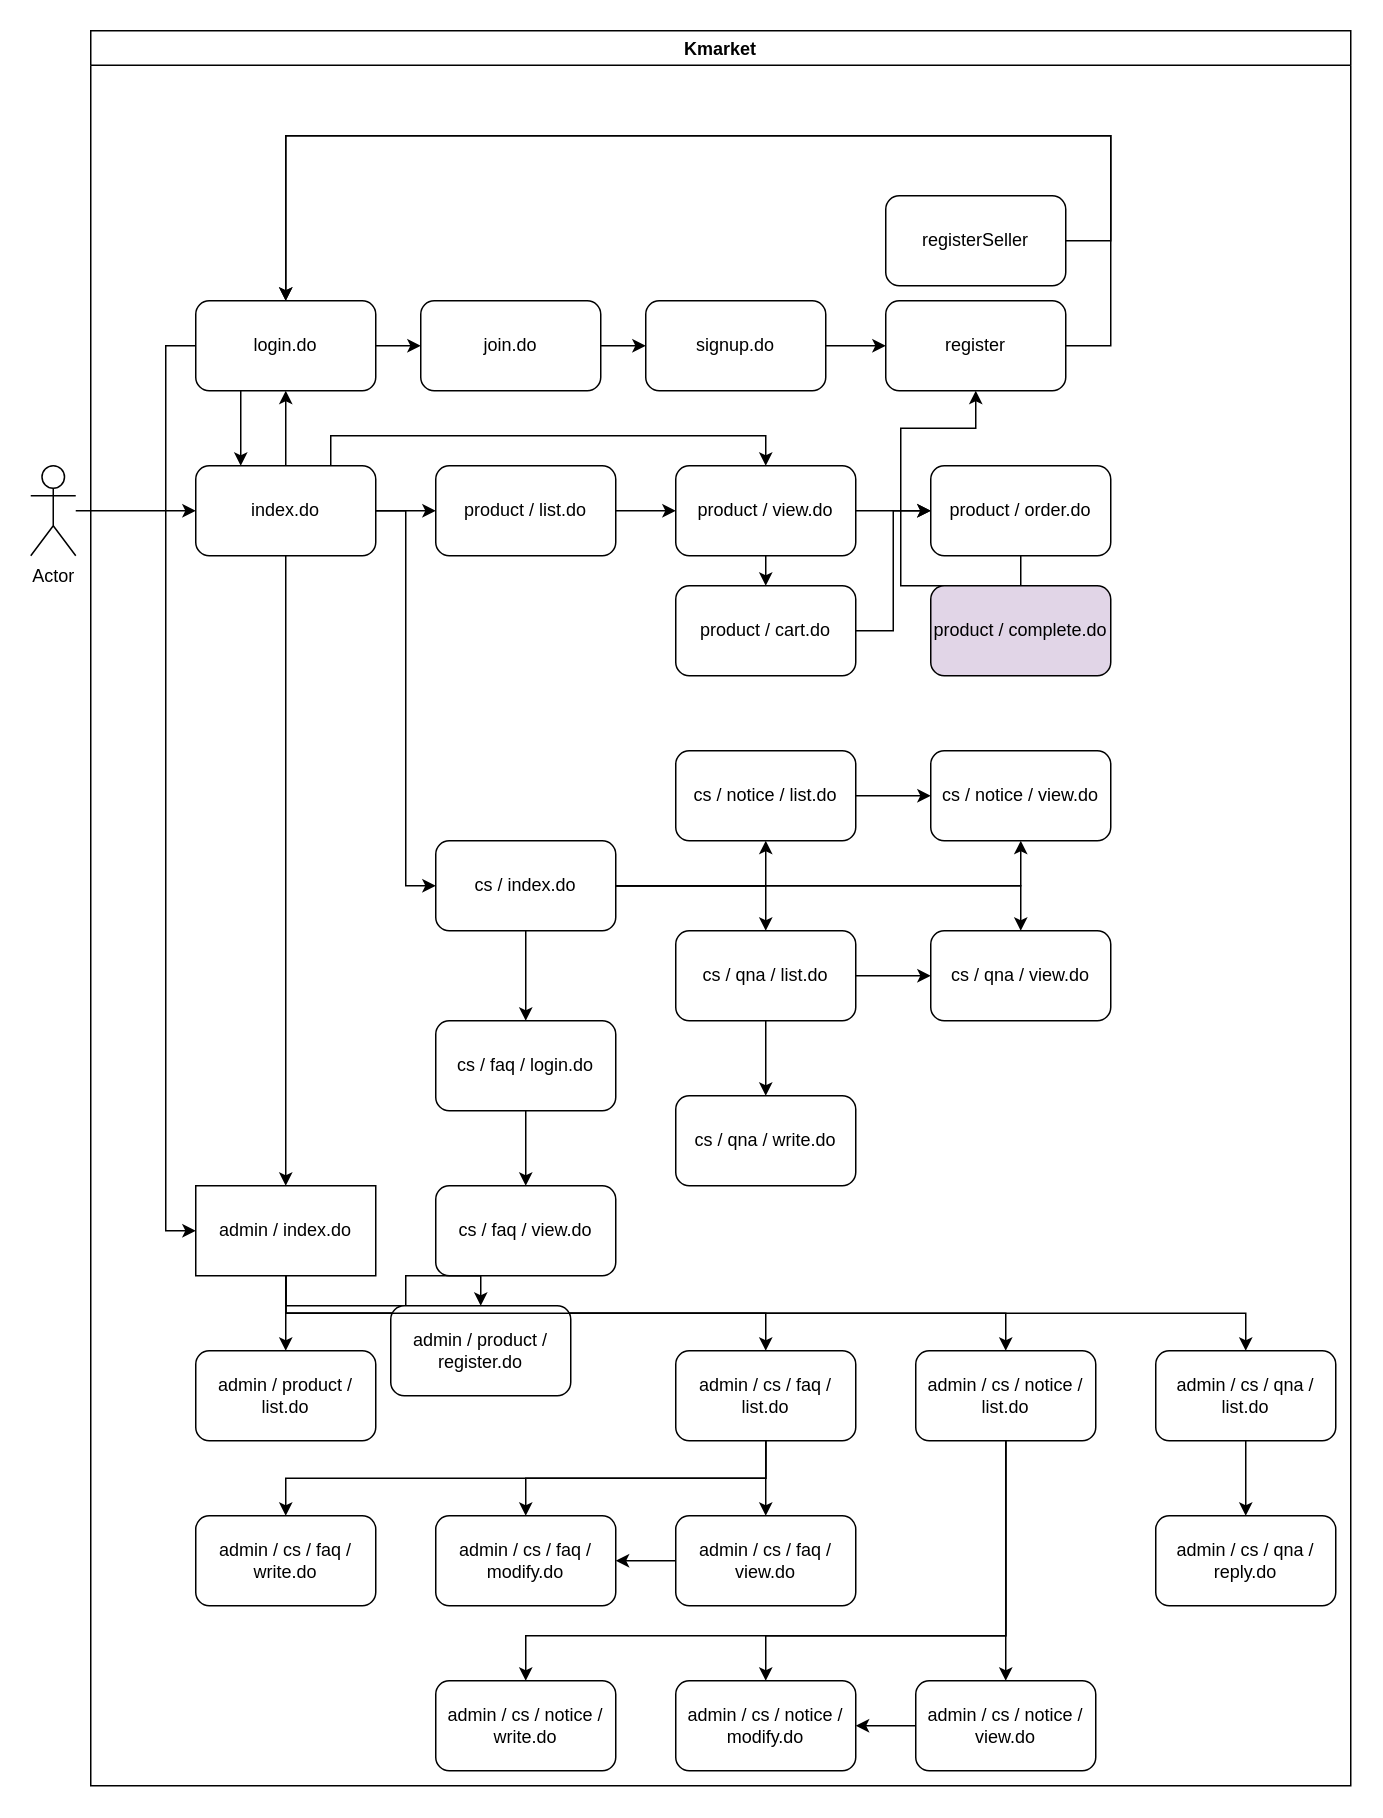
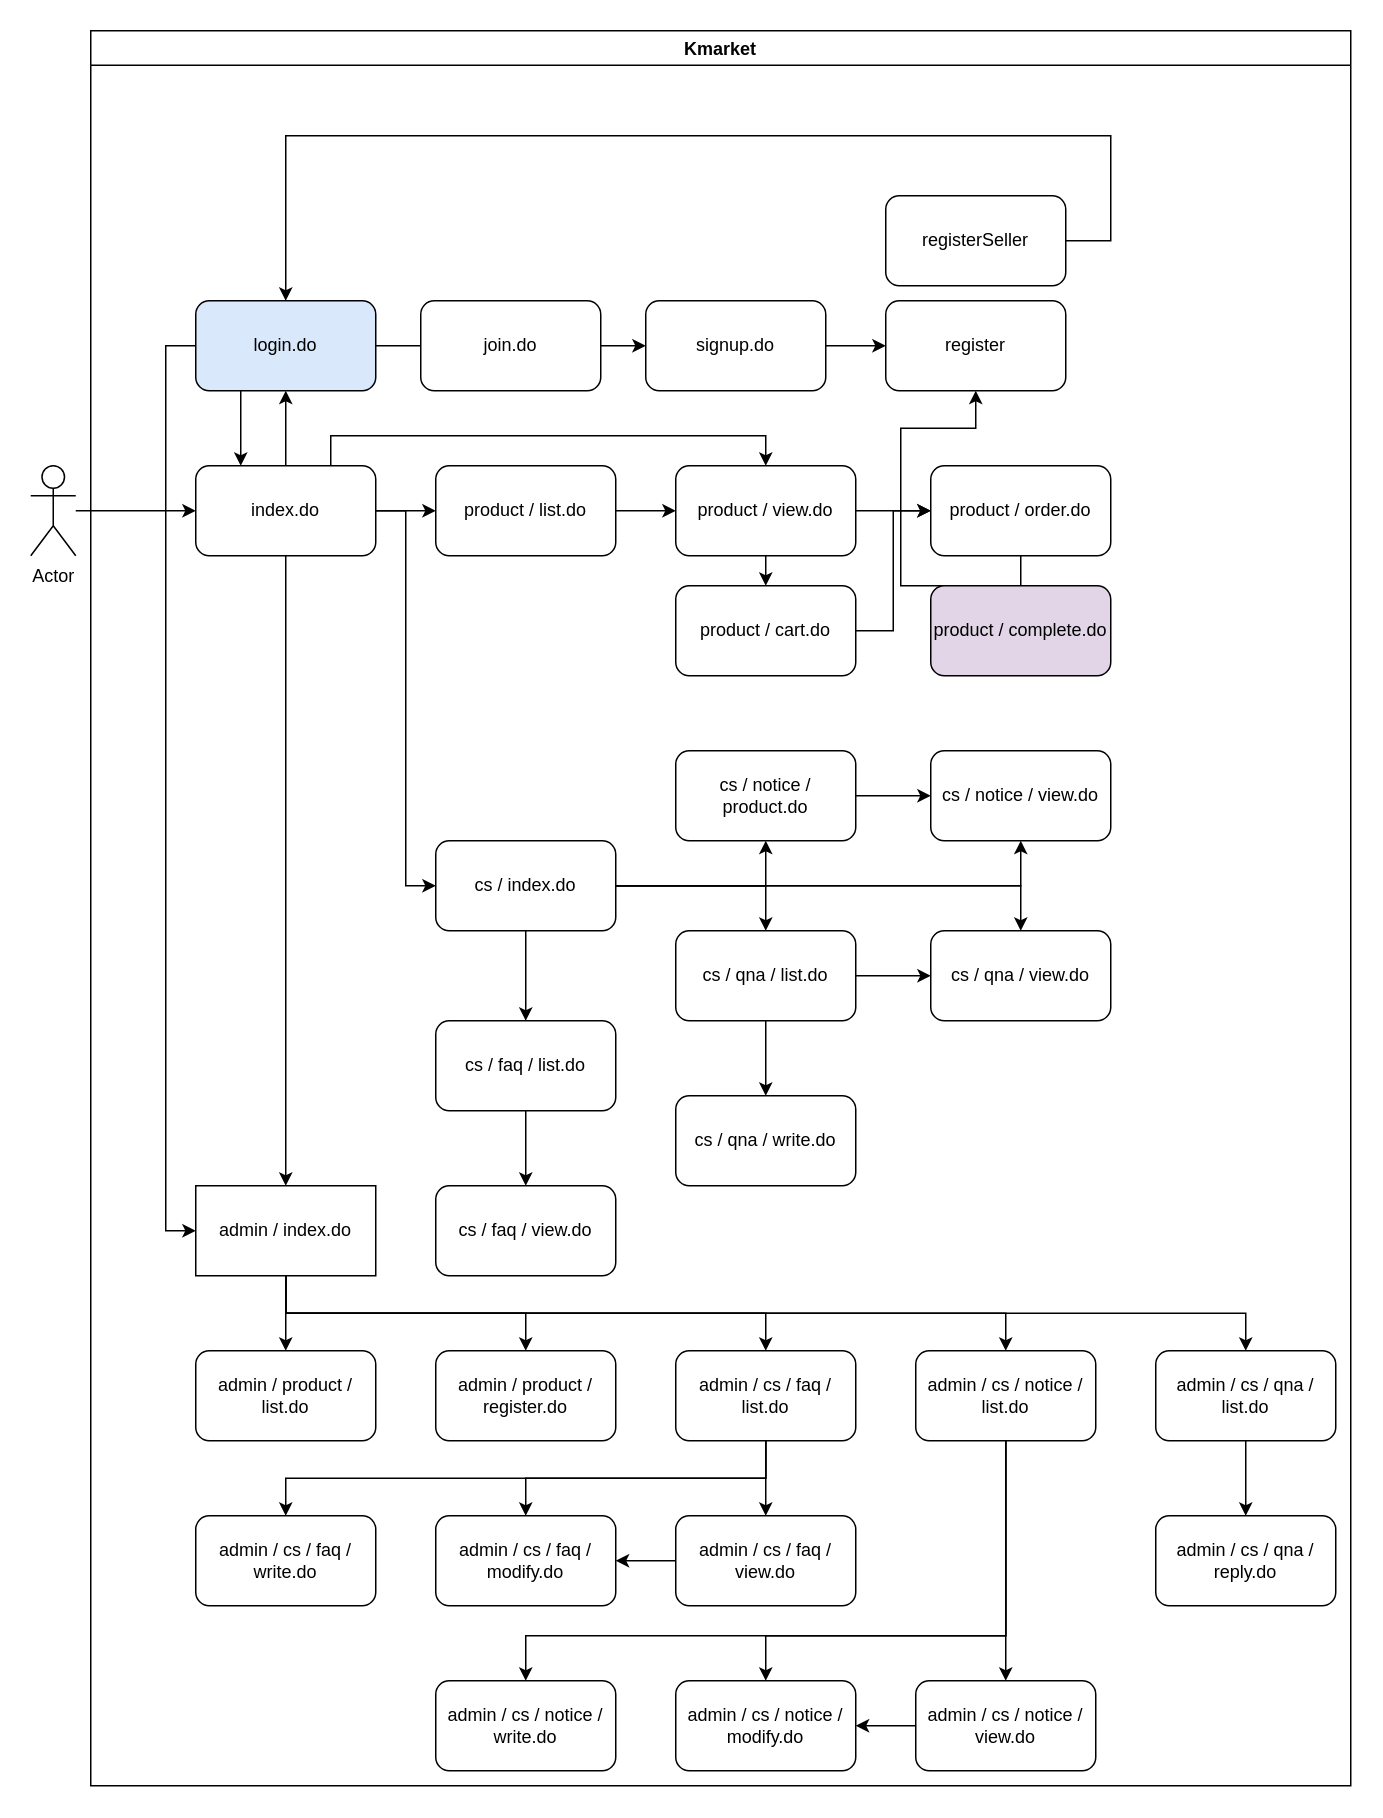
edge "register" -> "login.do": removed
node "login.do": fillcolor #ffffff -> #dae8fc
edge "login.do" -> "join.do": arrowhead classic -> none
node "cs / notice / list.do": label "cs / notice / list.do" -> "cs / notice / product.do"
node "cs / faq / login.do": label "cs / faq / login.do" -> "cs / faq / list.do"
node "admin / product / register.do": moved (481, 1351) -> (526, 1396)
